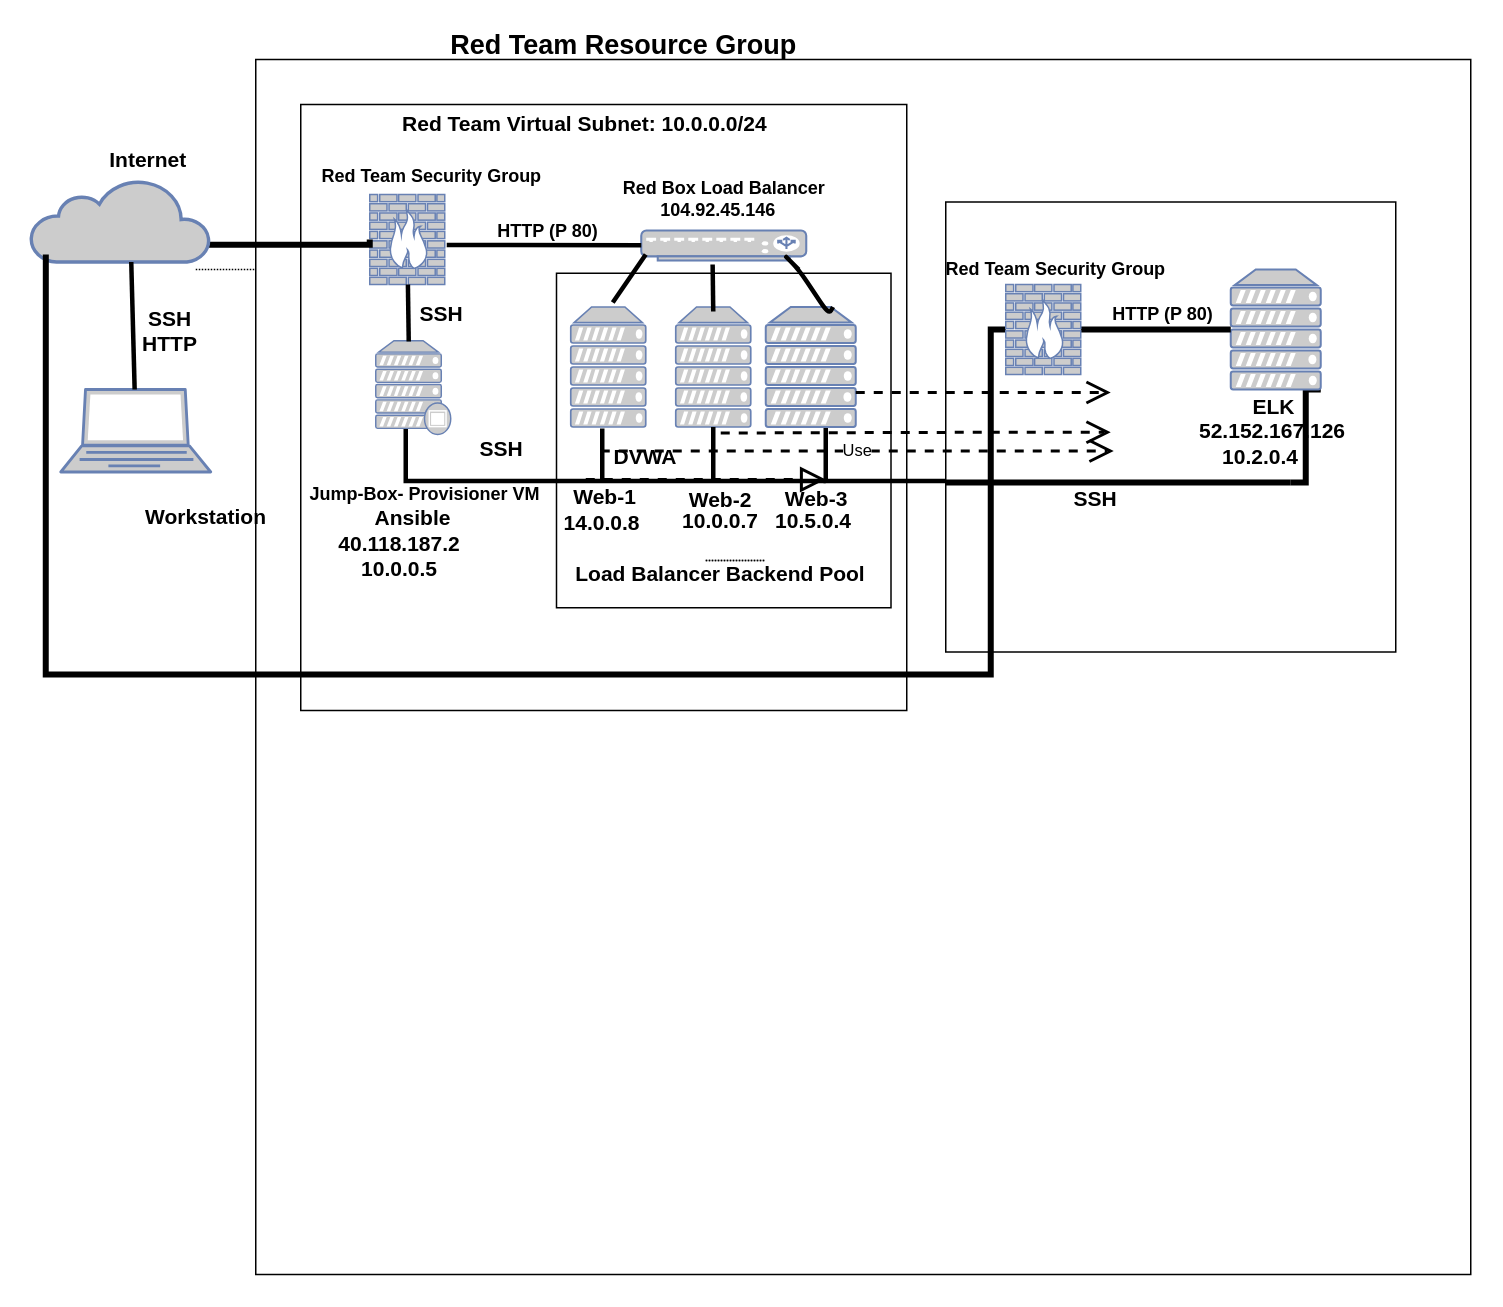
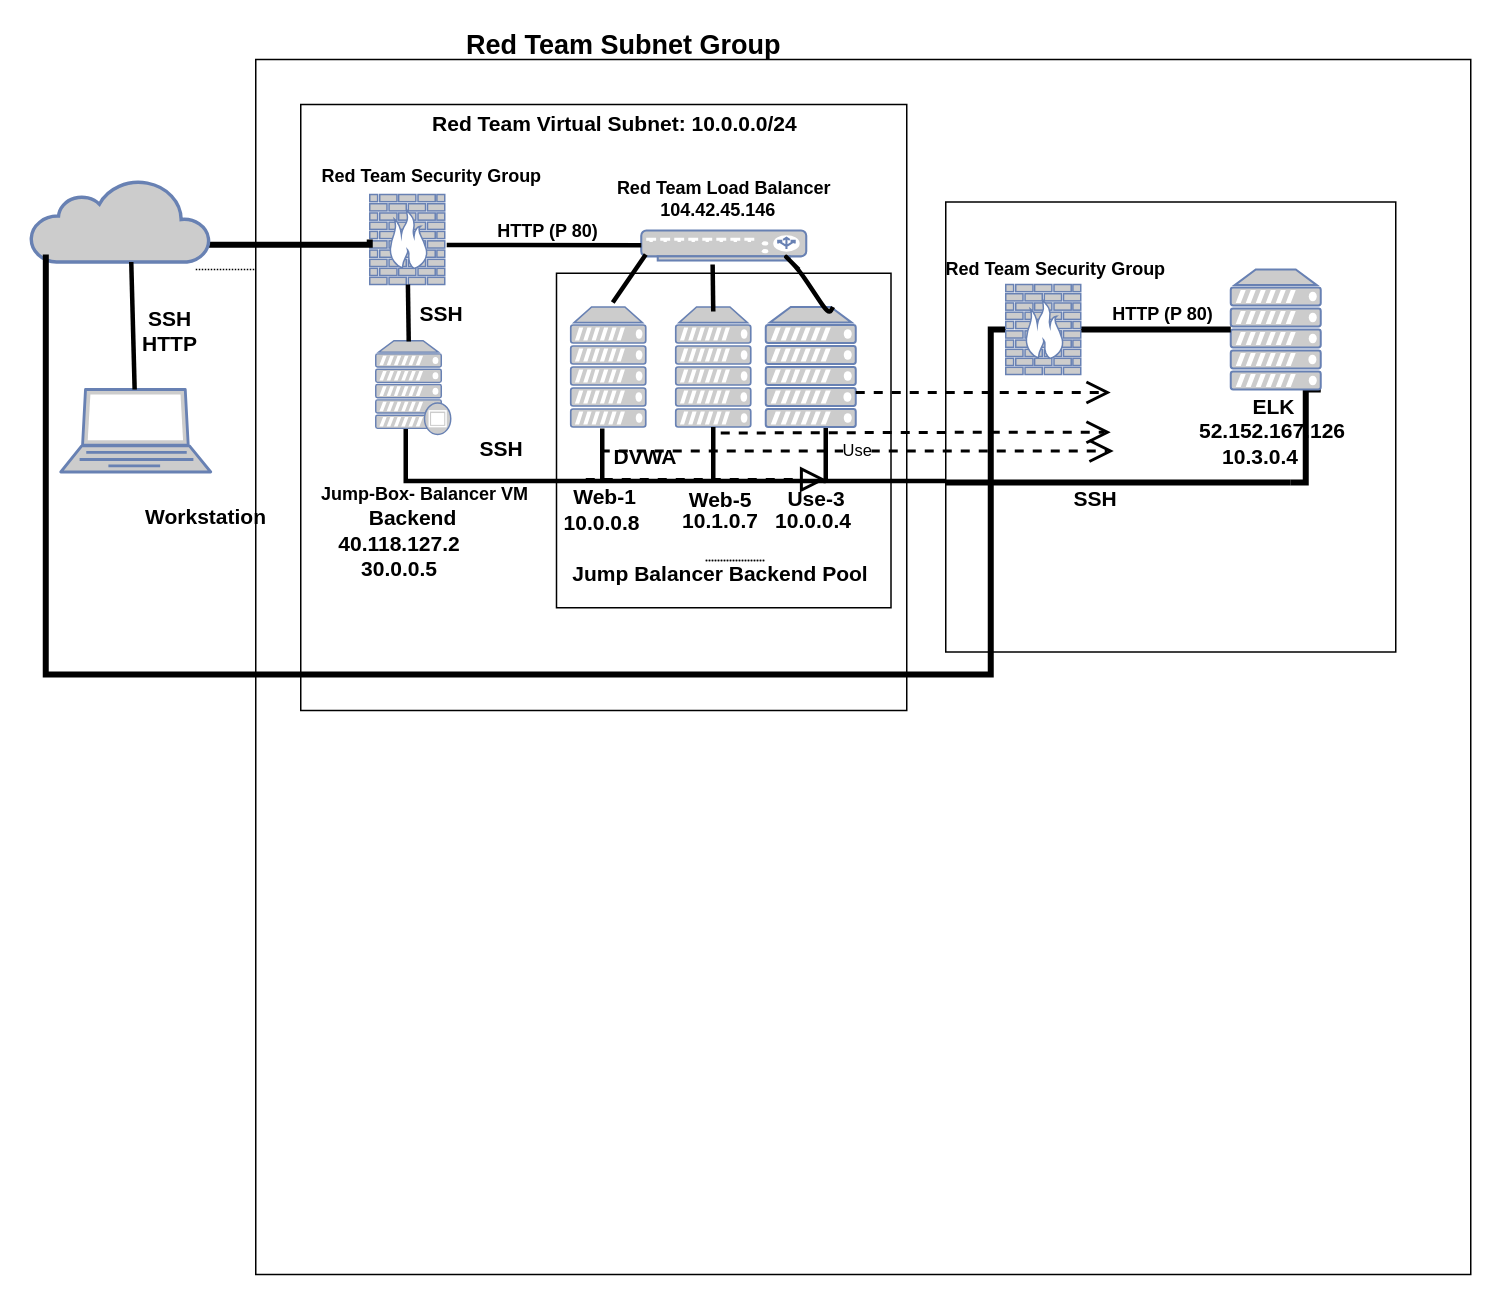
node "Red Team Resource Group": label "Red Team Resource Group" -> "Red Team Subnet Group"
node "Red Team Virtual Subnet: 10.0.0.0/24": moved (587, 124) -> (617, 124)
node "Internet": removed
node "Red Box Load Balancer": label "Red Box Load Balancer" -> "Red Team Load Balancer"
node "104.92.45.146": label "104.92.45.146" -> "104.42.45.146"
node "10.2.0.4": label "10.2.0.4" -> "10.3.0.4"
node "Jump-Box- Provisioner VM": label "Jump-Box- Provisioner VM" -> "Jump-Box- Balancer VM"
node "Web-3": label "Web-3" -> "Use-3"
node "Web-2": label "Web-2" -> "Web-5"
node "Ansible": label "Ansible" -> "Backend"
node "10.0.0.7": label "10.0.0.7" -> "10.1.0.7"
node "10.5.0.4": label "10.5.0.4" -> "10.0.0.4"
node "14.0.0.8": label "14.0.0.8" -> "10.0.0.8"
node "40.118.187.2": label "40.118.187.2" -> "40.118.127.2"
node "10.0.0.5": label "10.0.0.5" -> "30.0.0.5"
node "Load Balancer Backend Pool": label "Load Balancer Backend Pool" -> "Jump Balancer Backend Pool"
